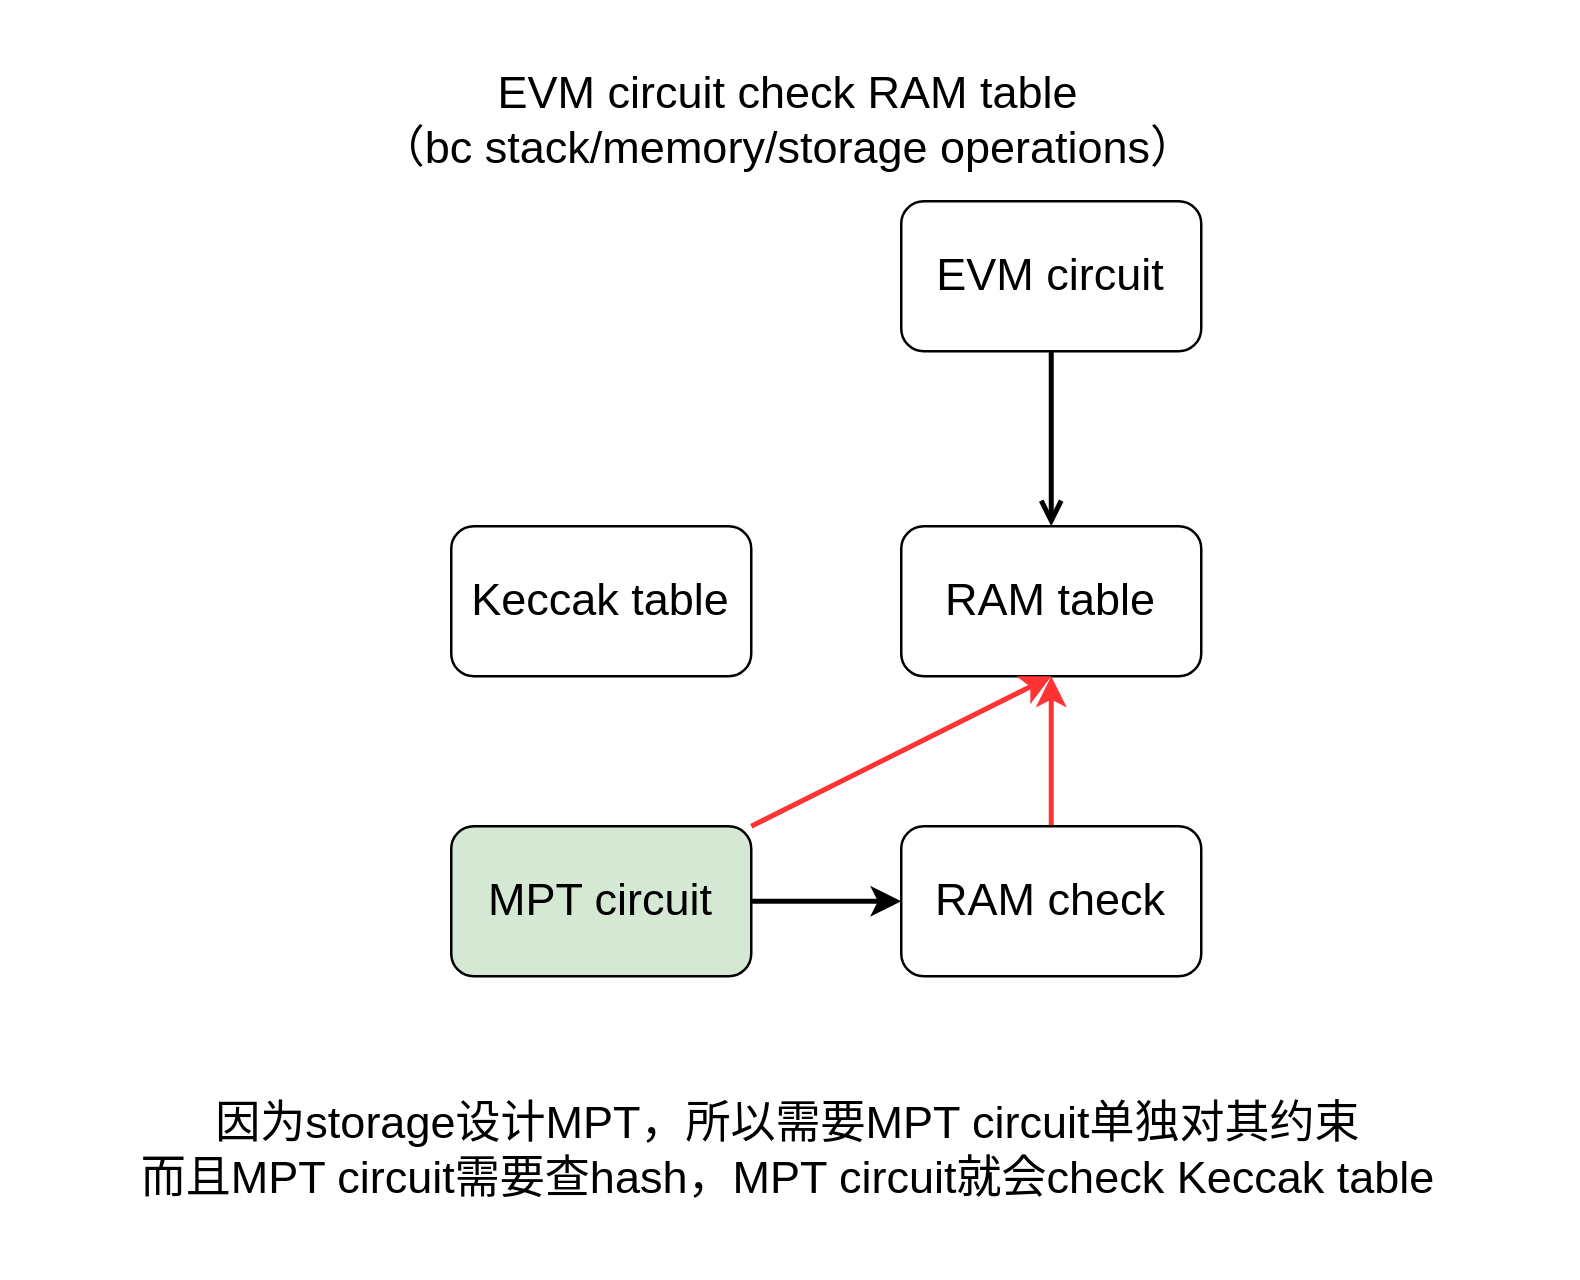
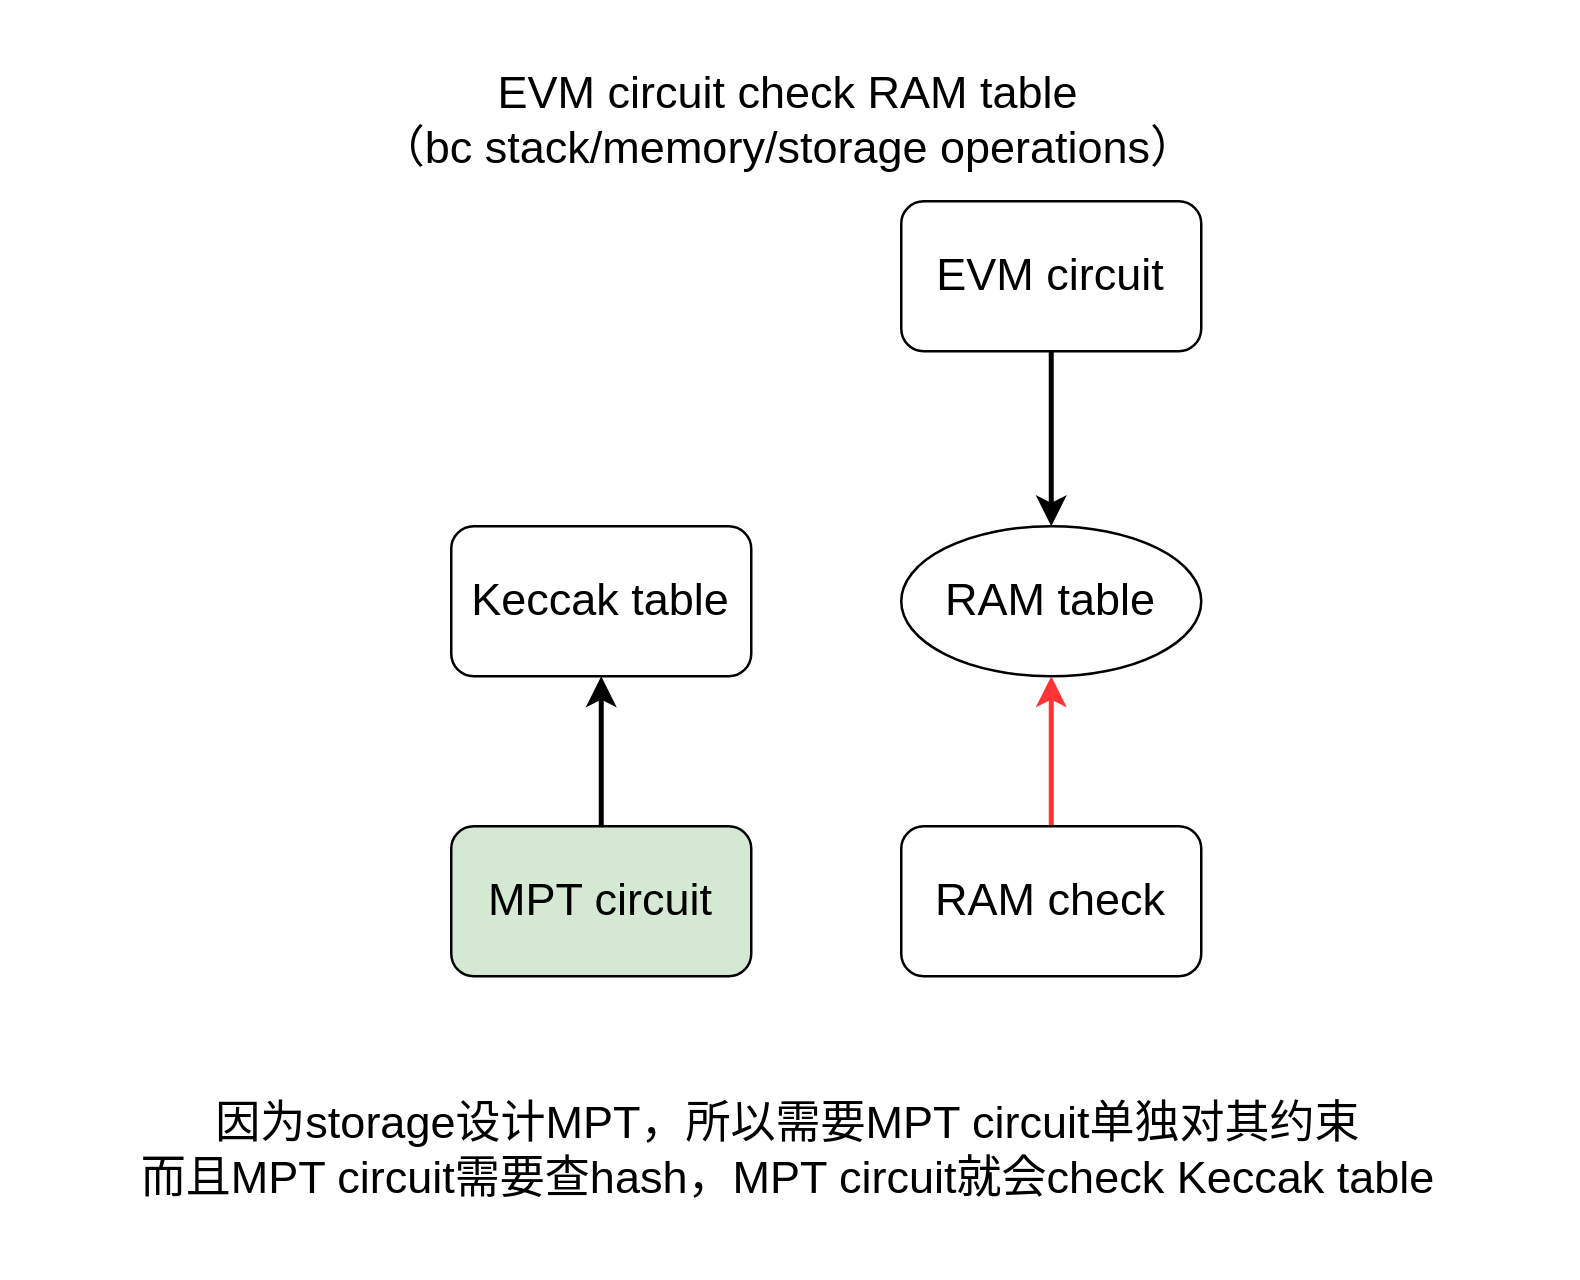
edge "EVM circuit" -> "RAM table": arrowhead open -> classic
node "RAM table": shape rounded rectangle -> ellipse
edge "MPT circuit" -> "RAM table": removed
edge "MPT circuit" -> "RAM check": now "MPT circuit" -> "Keccak table"
